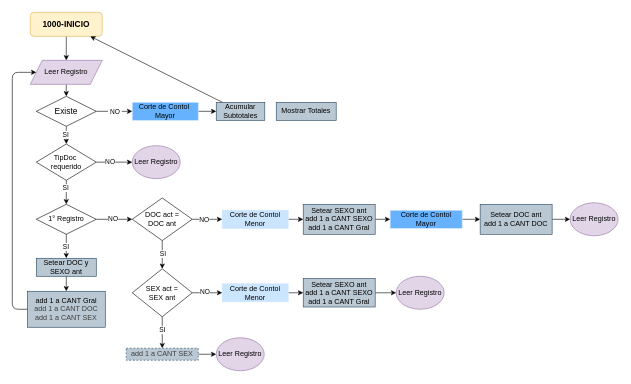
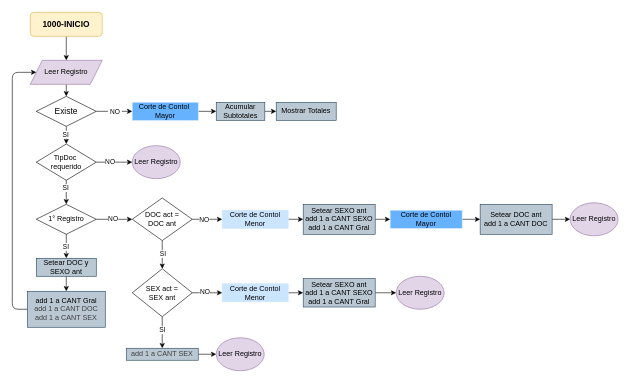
edge "Acumular Subtotales" -> "1000-INICIO": now "Acumular Subtotales" -> "Mostrar Totales"
node "add 1 a CANT SEX": style dashed -> solid
